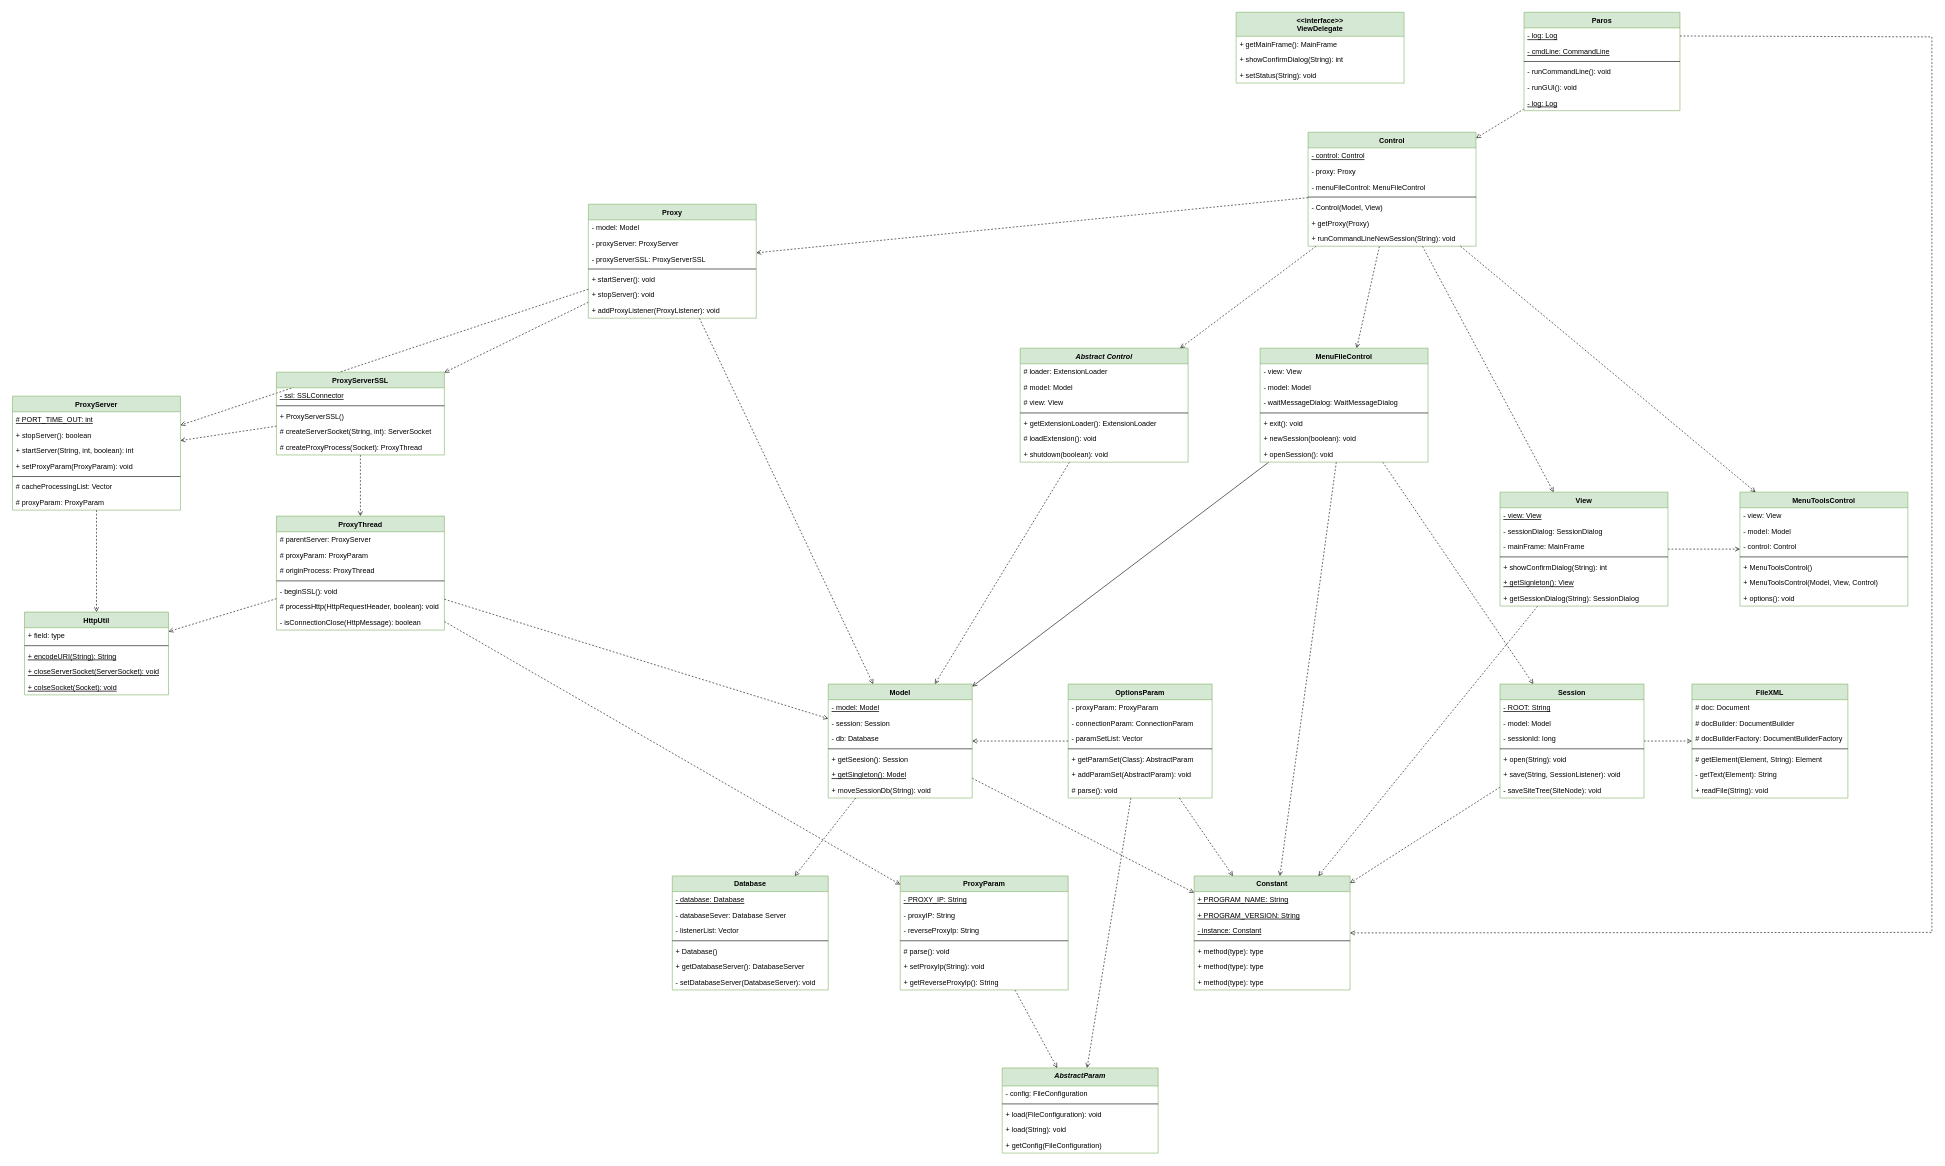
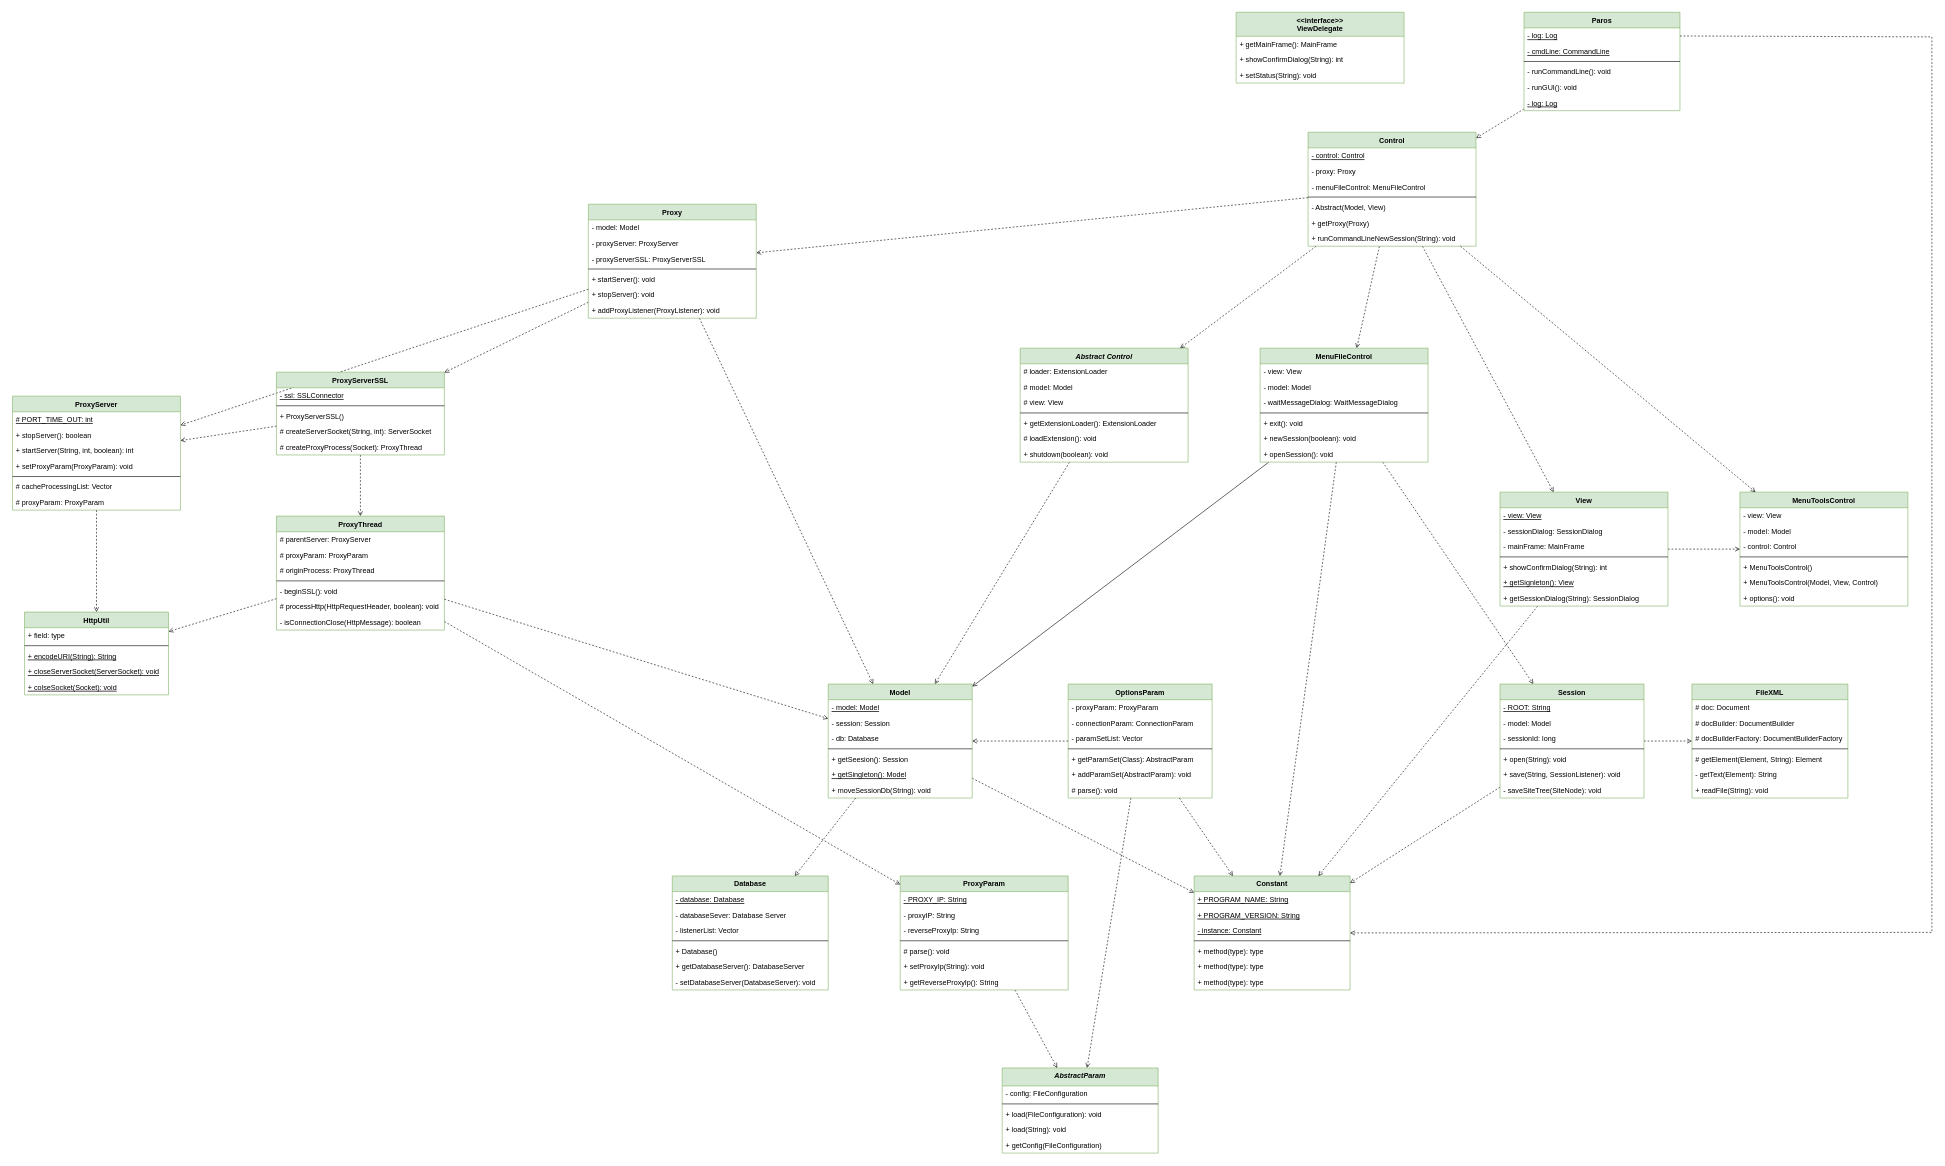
node "- Control(Model, View)": label "- Control(Model, View)" -> "- Abstract(Model, View)"
